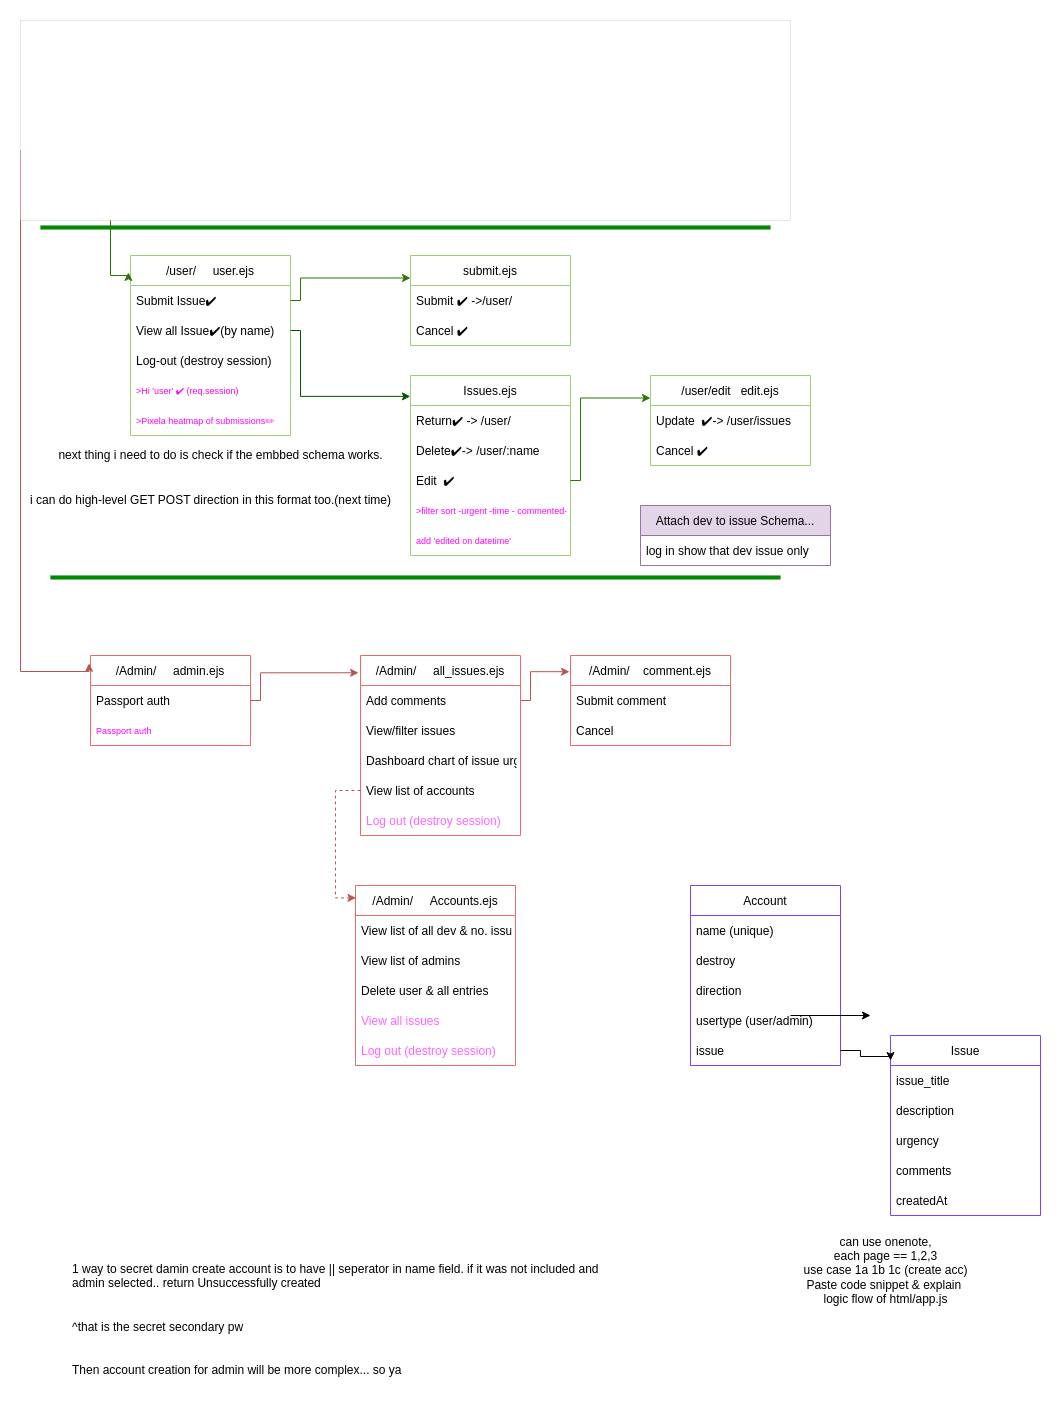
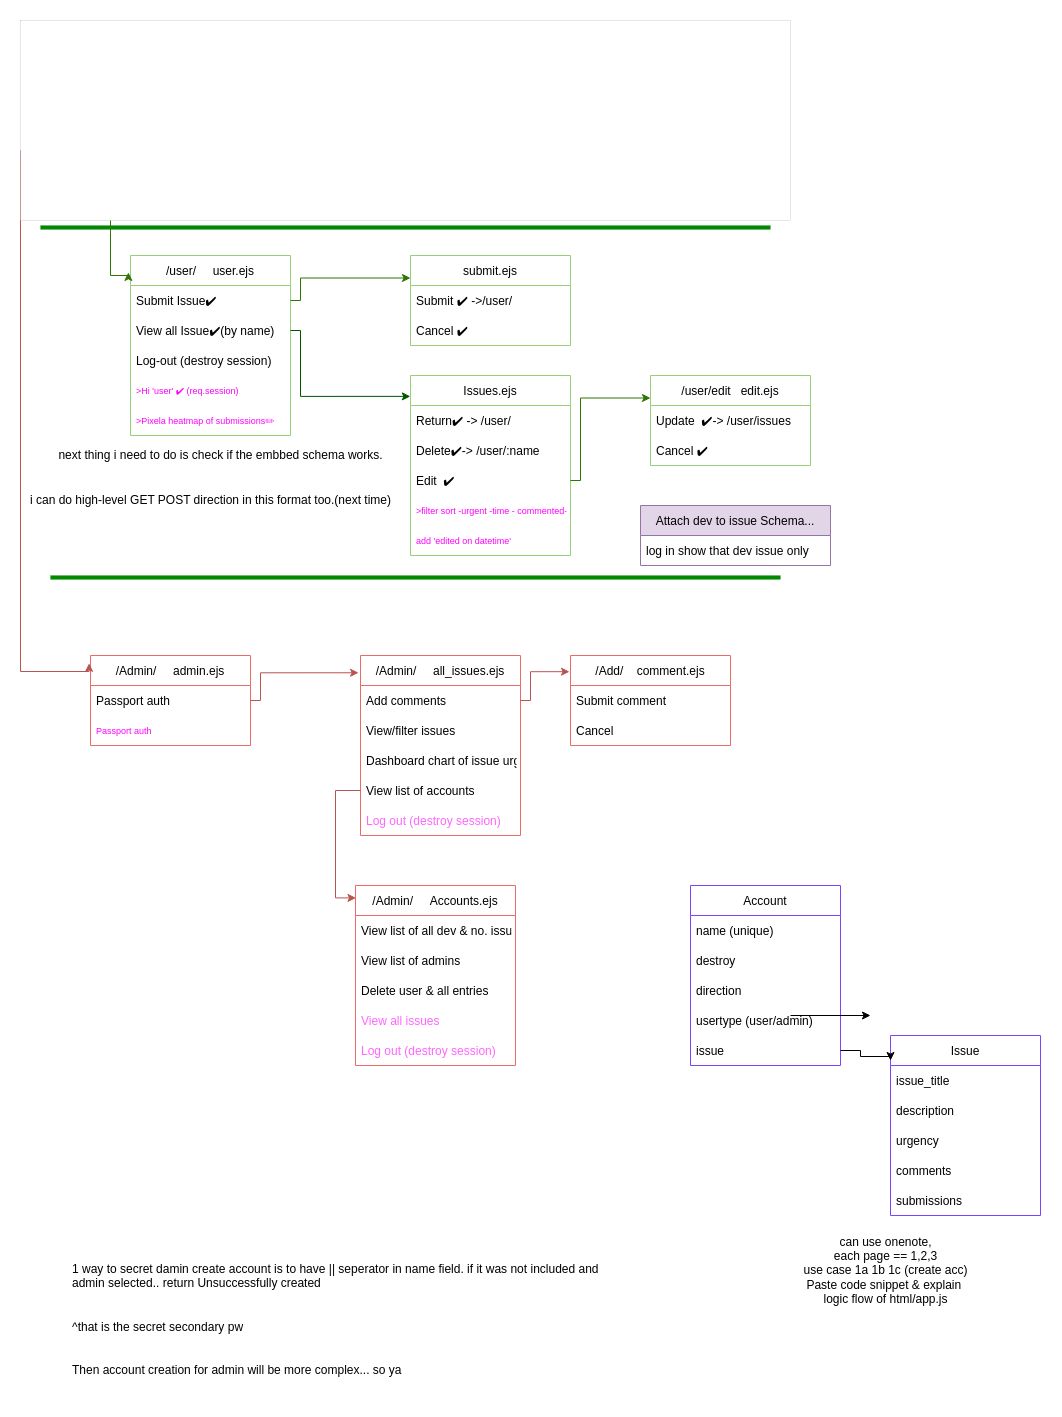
node "/Admin/ comment.ejs": label "/Admin/ comment.ejs" -> "/Add/ comment.ejs"
edge "View list of accounts" -> "/Admin/ Accounts.ejs": style dashed -> solid
node "createdAt": label "createdAt" -> "submissions"
